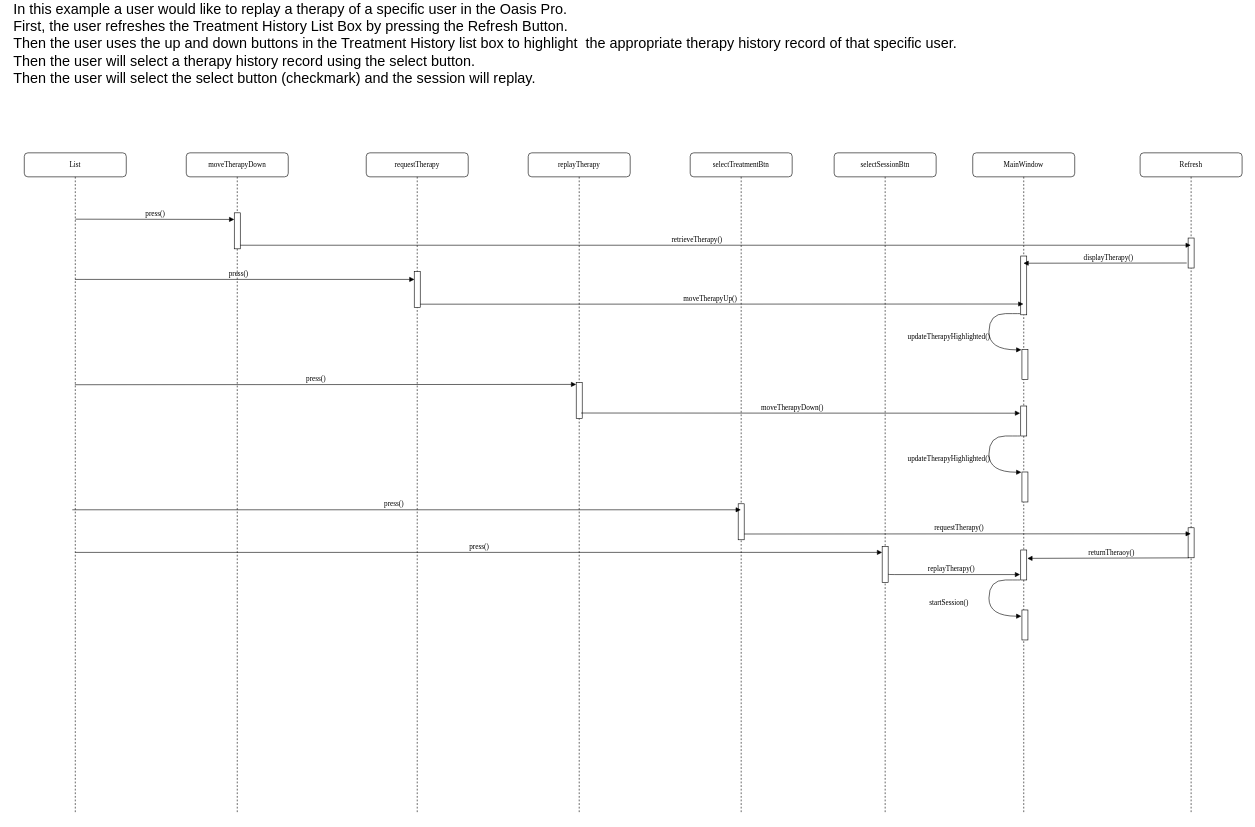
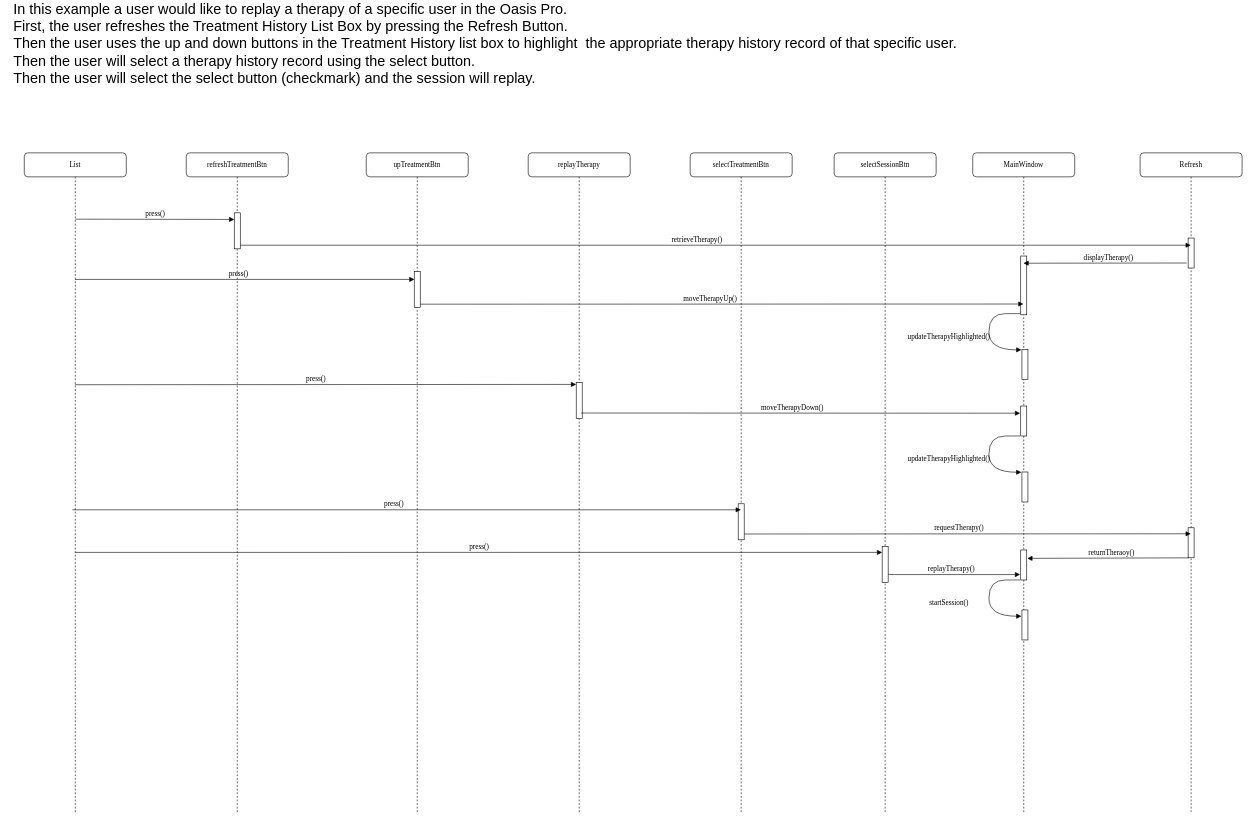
node "moveTherapyDown": label "moveTherapyDown" -> "refreshTreatmentBtn"
node "requestTherapy": label "requestTherapy" -> "upTreatmentBtn"
